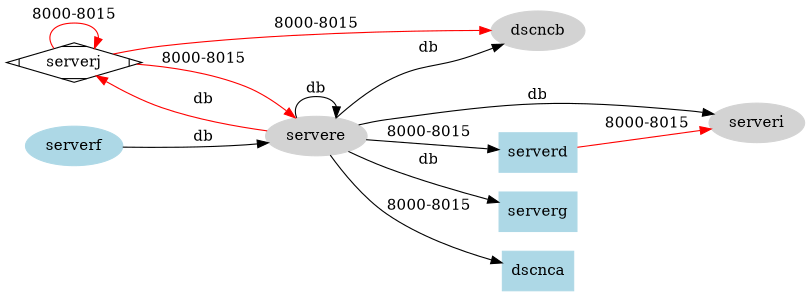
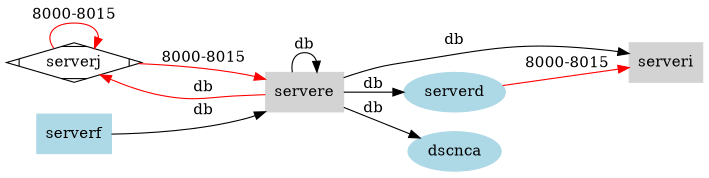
node "dscncb": removed
node "serveri": shape ellipse -> box
edge "servere" -> "serverd": label "8000-8015" -> "db"
node "servere": shape ellipse -> box
node "serverf": shape ellipse -> box
node "serverd": shape box -> ellipse
edge "servere" -> "dscnca": label "8000-8015" -> "db"
node "serverg": removed
node "dscnca": shape box -> ellipse
